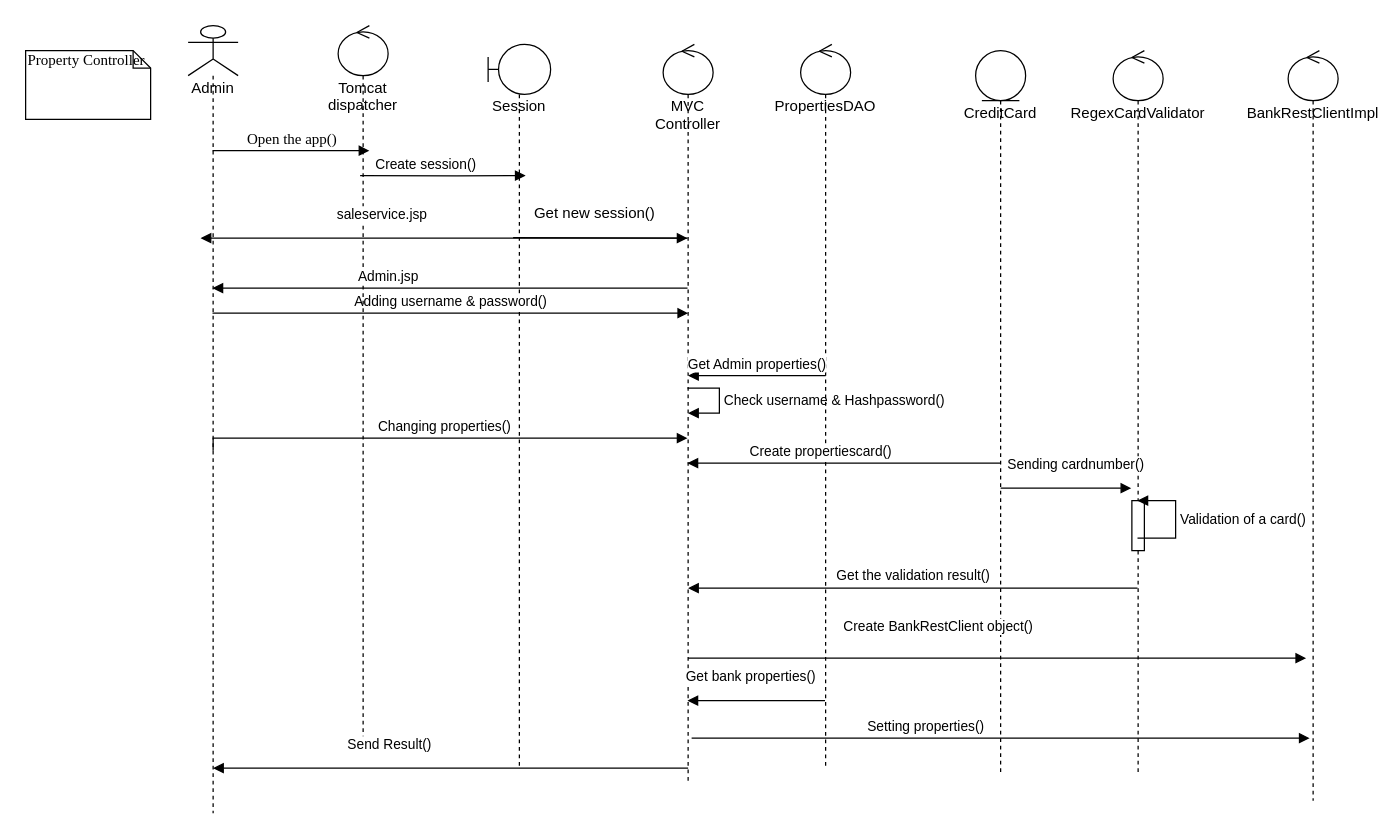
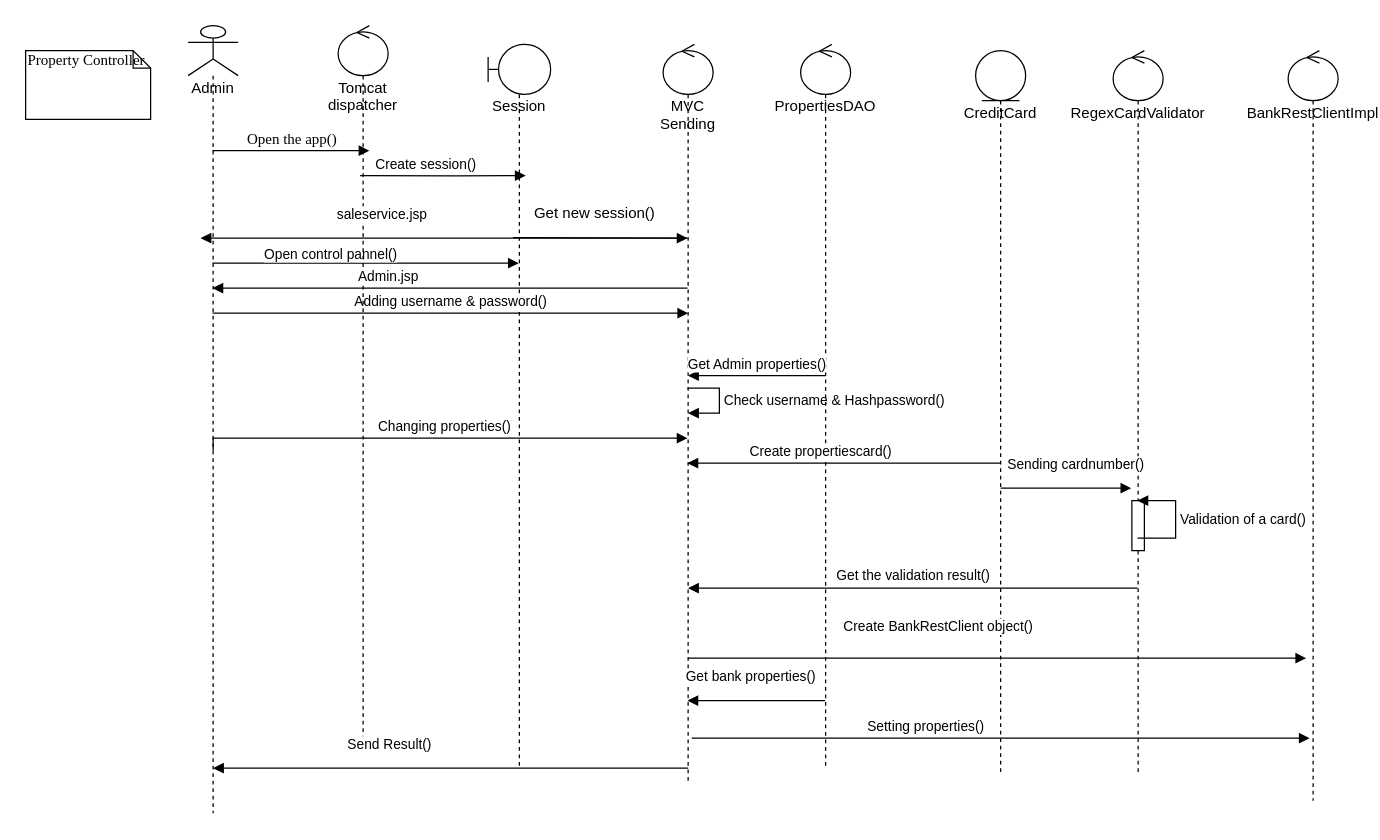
node "MVC Controller": label "MVC Controller" -> "MVC Sending"
edge "Admin" -> "Session": added, label "Open control pannel()"
